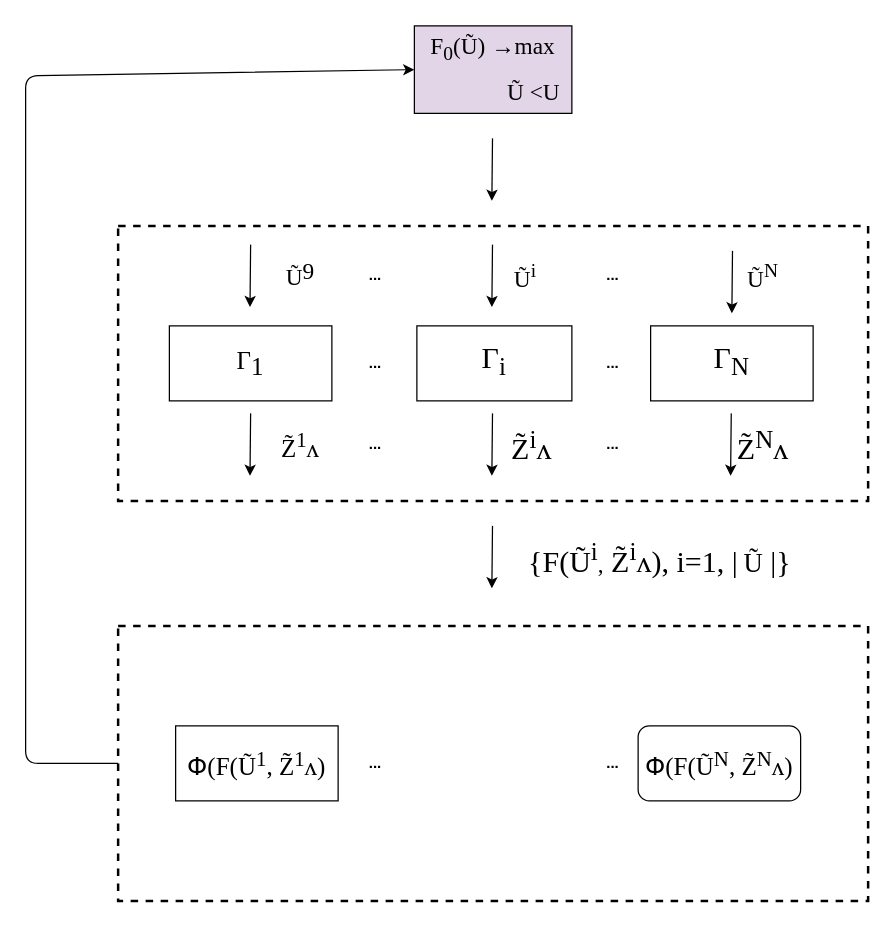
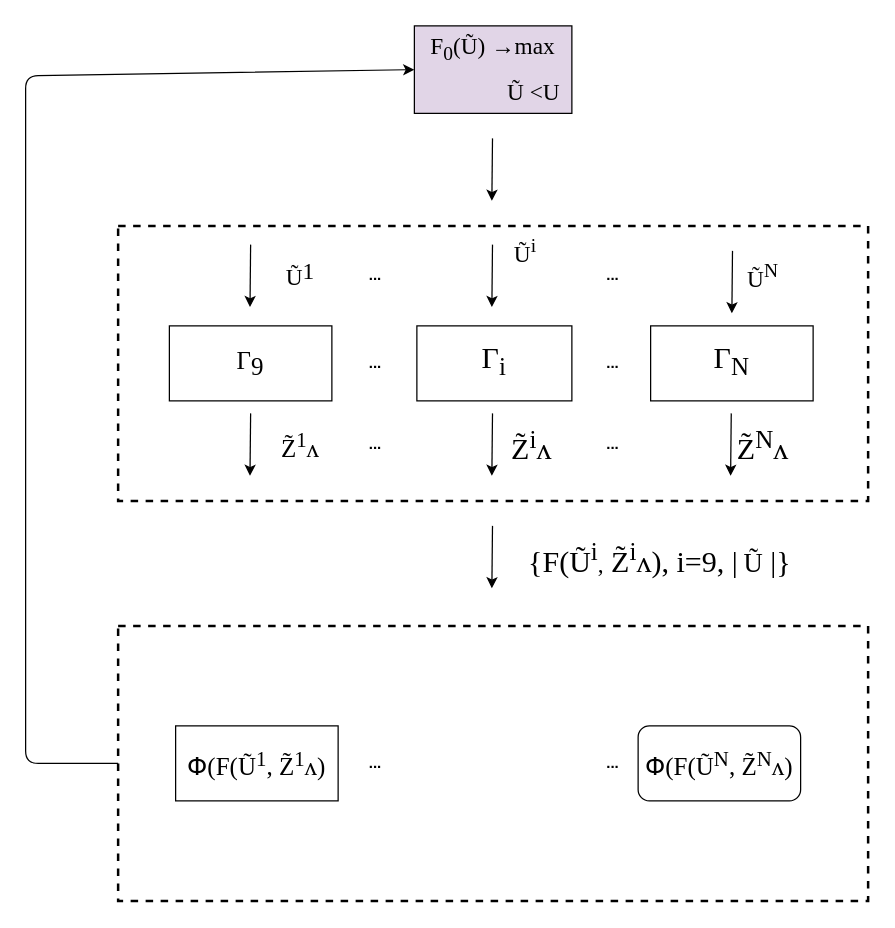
node "Ũ9": label "Ũ9" -> "Ũ1"
node "Ũi": moved (526, 276) -> (526, 251)
node "Γ1": label "Γ1" -> "Γ9"
node "{F(Ũi, Z̃iʌ), i=1, | Ũ |}": label "{F(Ũi, Z̃iʌ), i=1, | Ũ |}" -> "{F(Ũi, Z̃iʌ), i=9, | Ũ |}"
